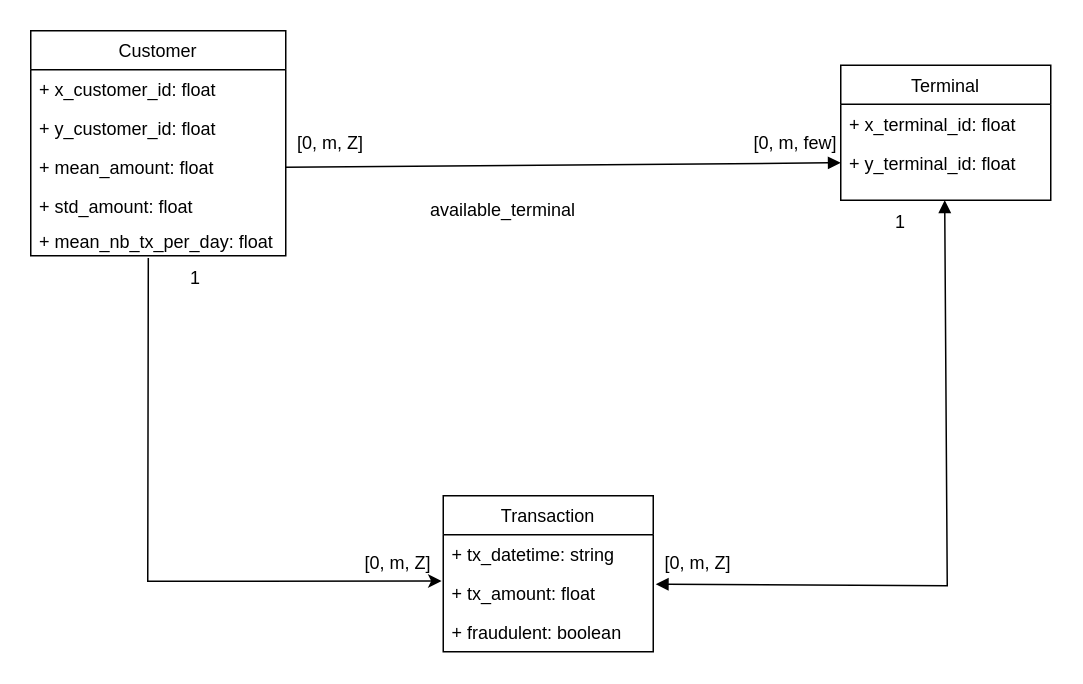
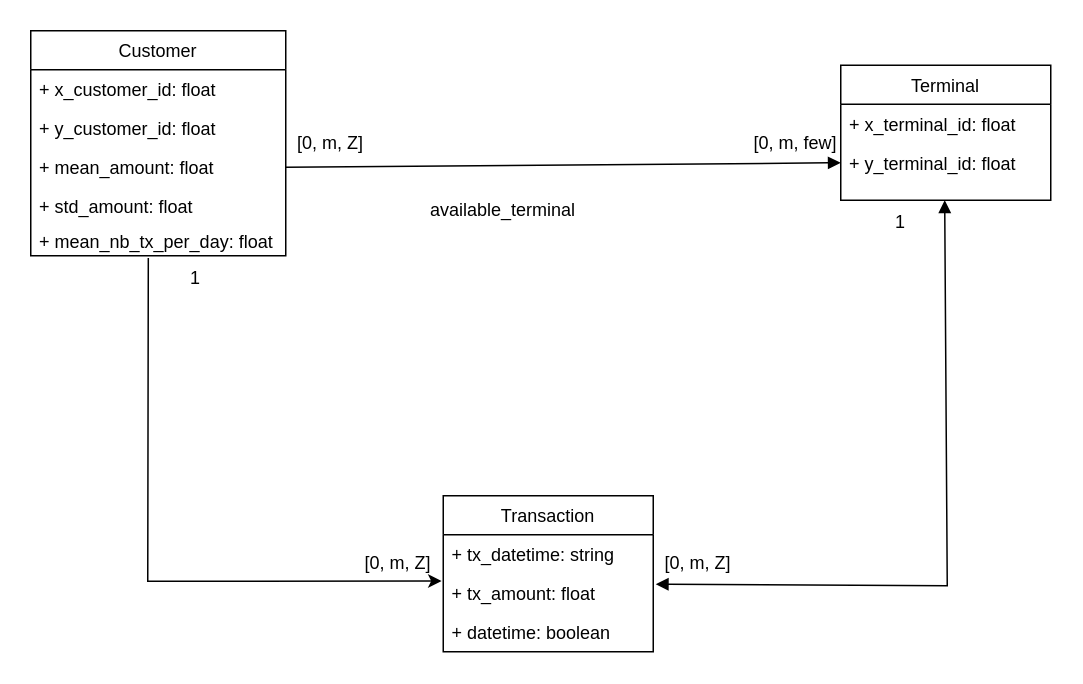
node "+ fraudulent: boolean": label "+ fraudulent: boolean" -> "+ datetime: boolean"
